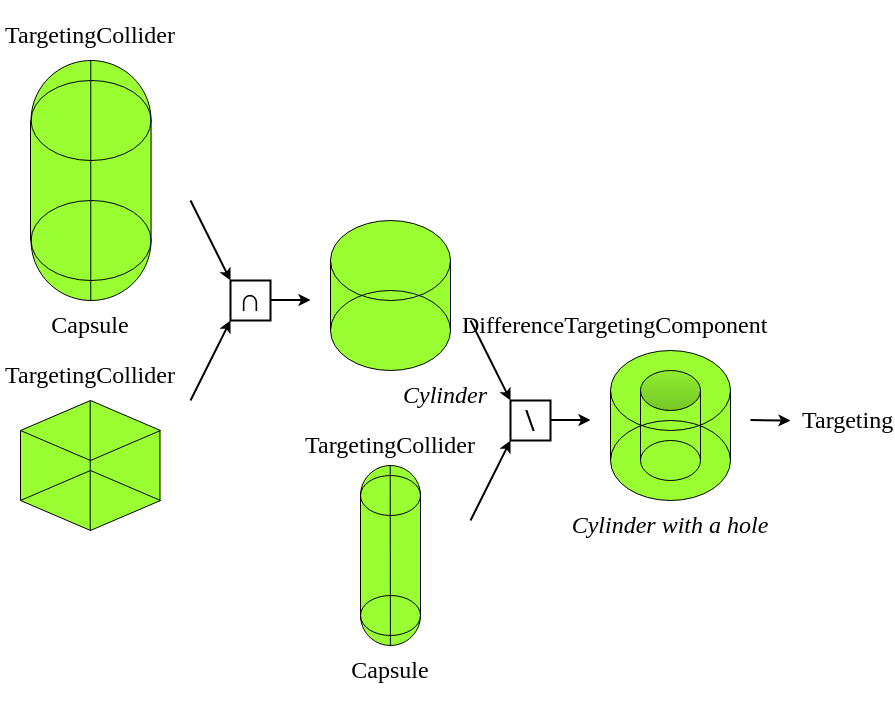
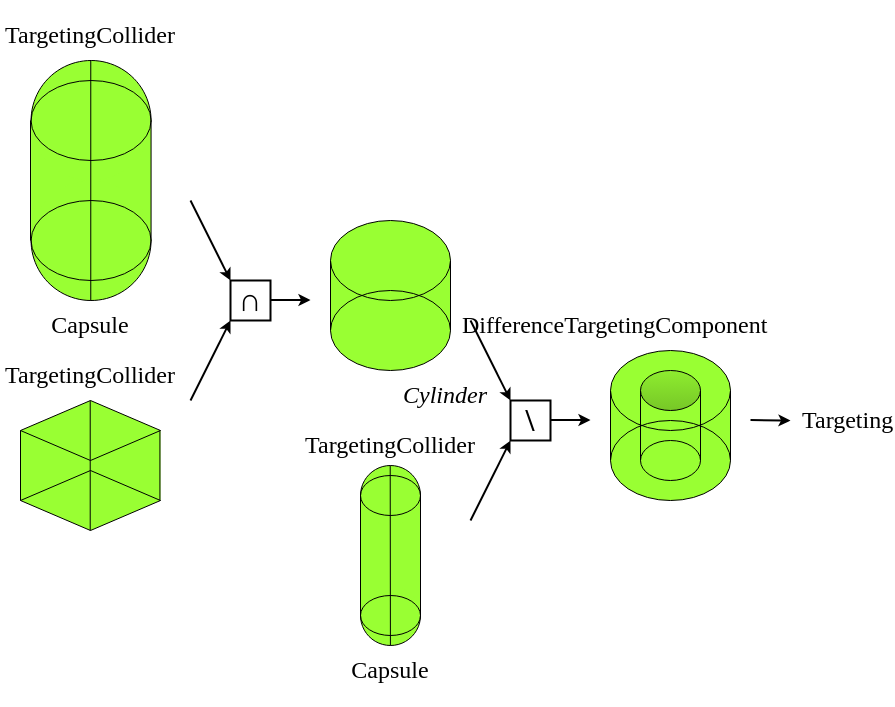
node "Cylinder with a hole": removed
